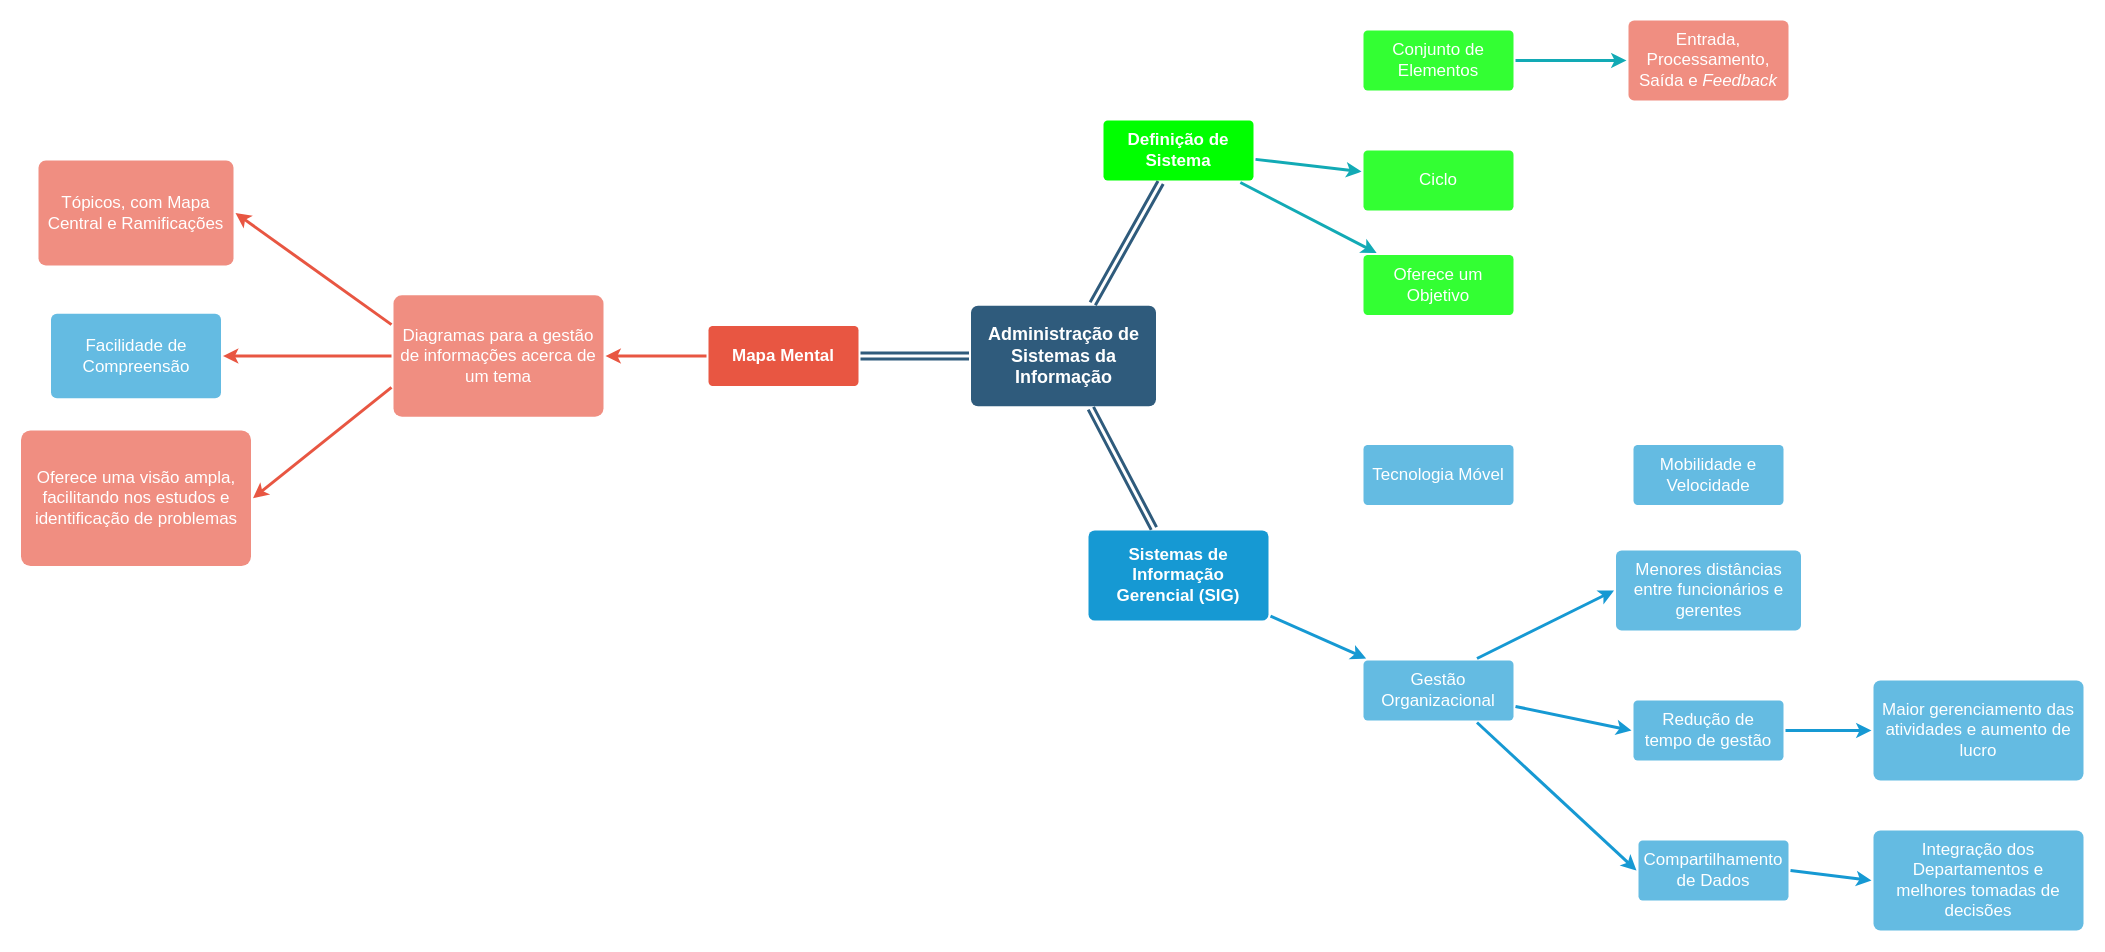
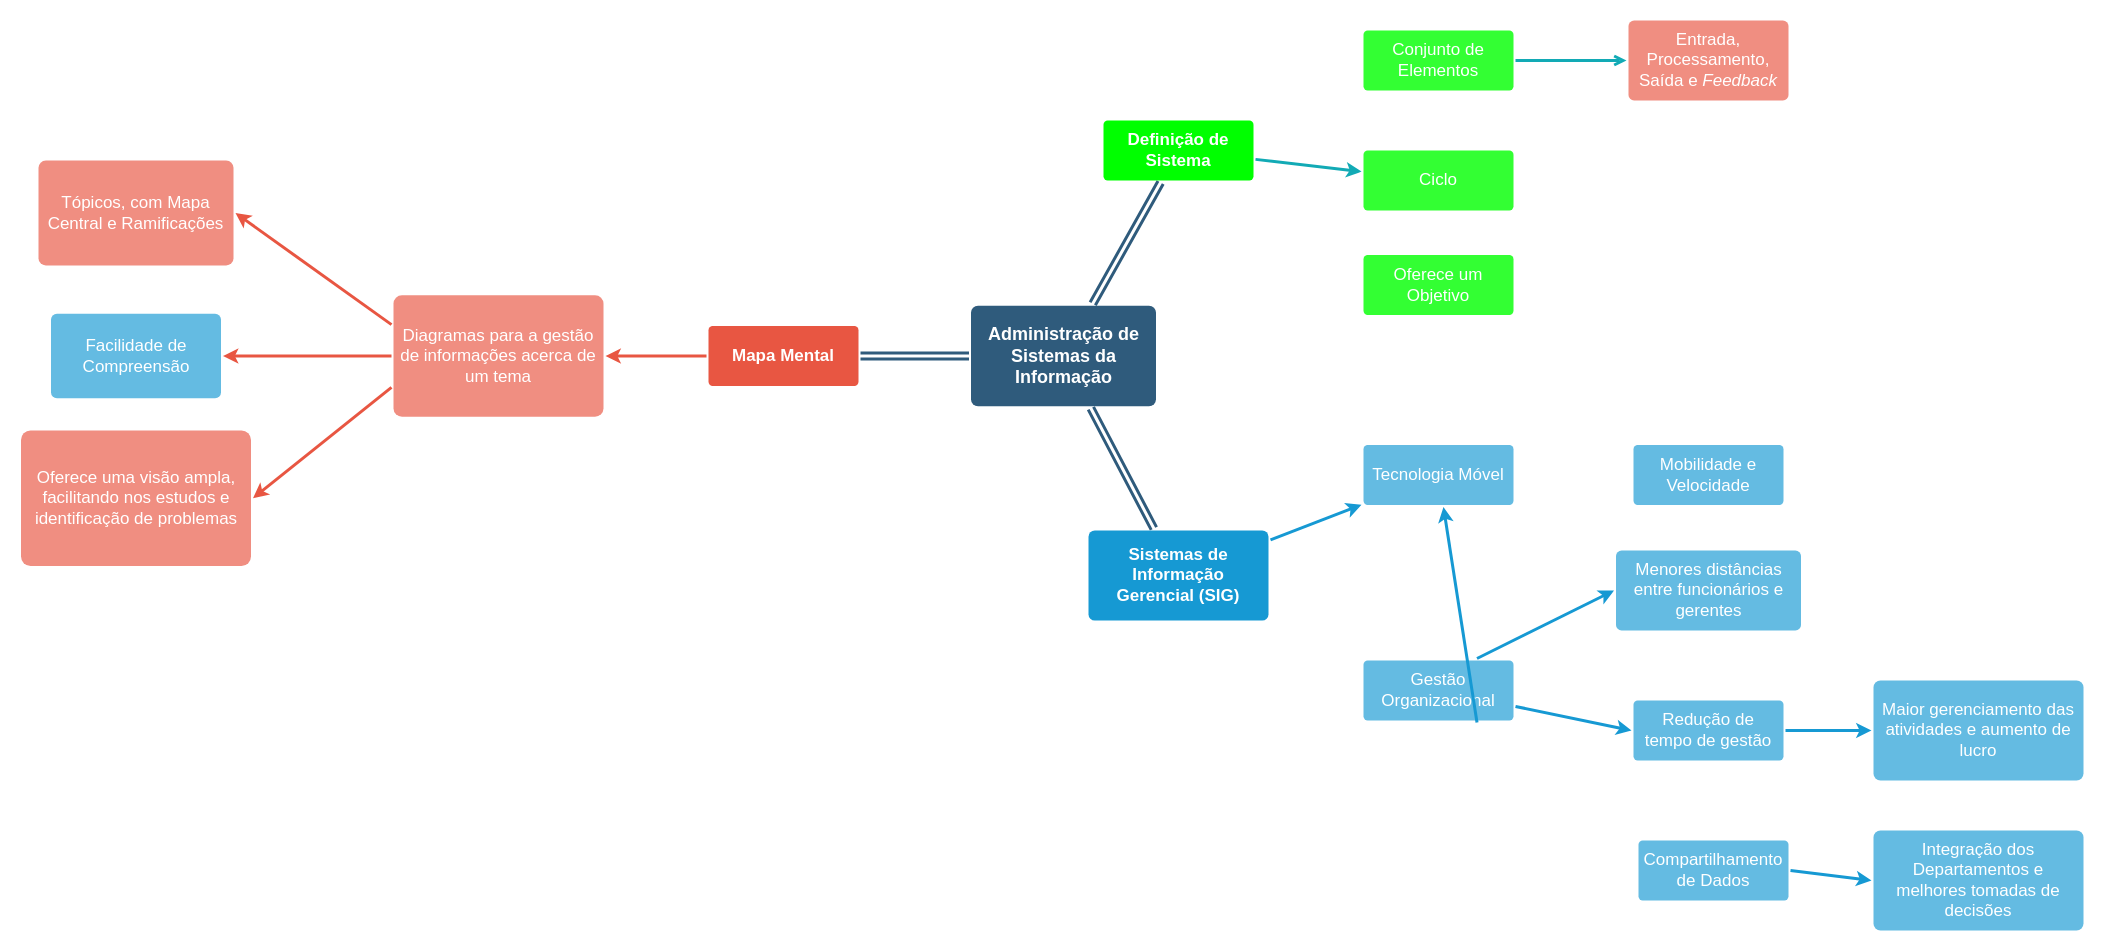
edge "Conjunto de Elementos" -> "Entrada, Processamento, Saída e Feedback": arrowhead classic -> open
edge "Definição de Sistema" -> "Oferece um Objetivo": removed
edge "Sistemas de Informação Gerencial (SIG)" -> "Gestão Organizacional": now "Sistemas de Informação Gerencial (SIG)" -> "Tecnologia Móvel"
edge "Gestão Organizacional" -> "Compartilhamento de Dados": now "Gestão Organizacional" -> "Tecnologia Móvel"
